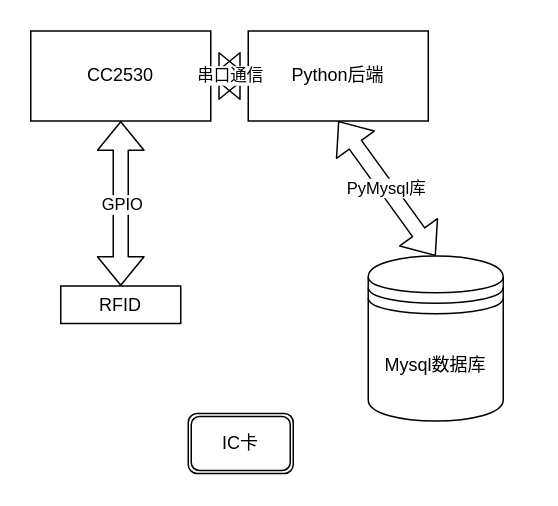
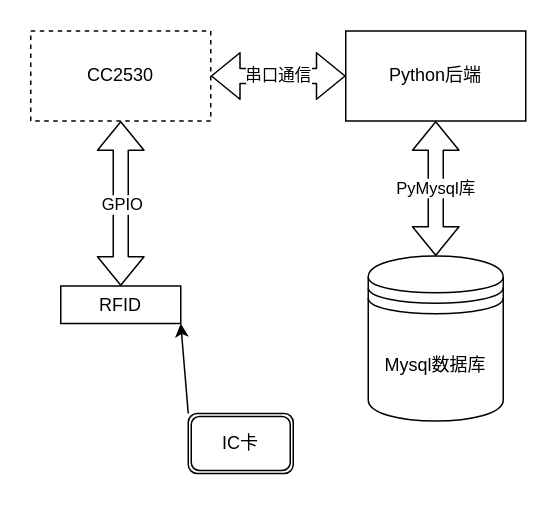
node "CC2530": style solid -> dashed
node "Python后端": moved (338, 76) -> (436, 76)
edge "IC卡" -> "RFID": added
